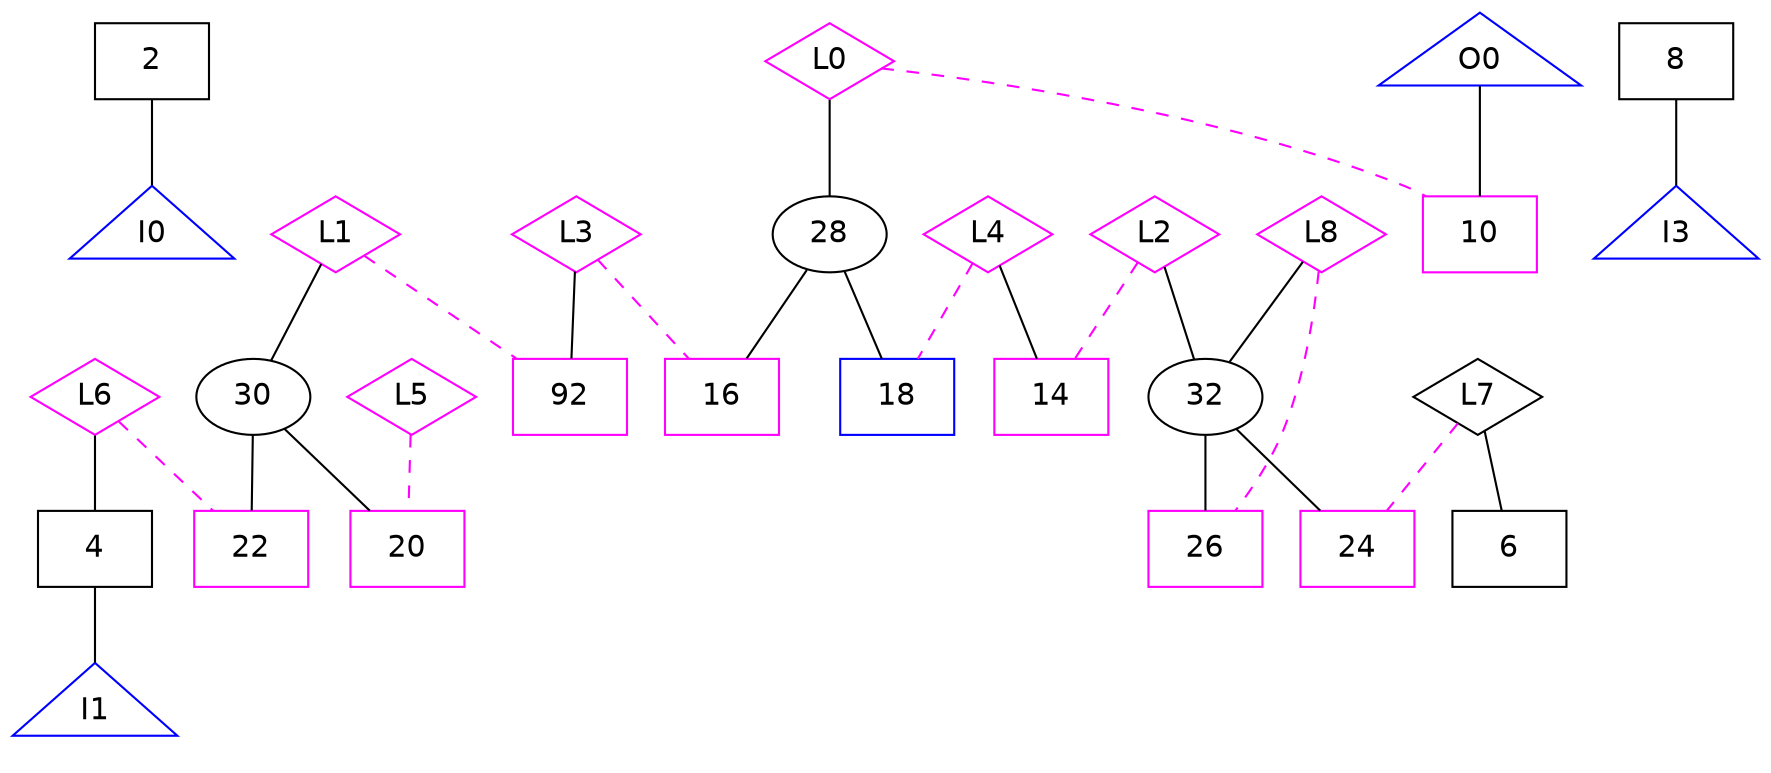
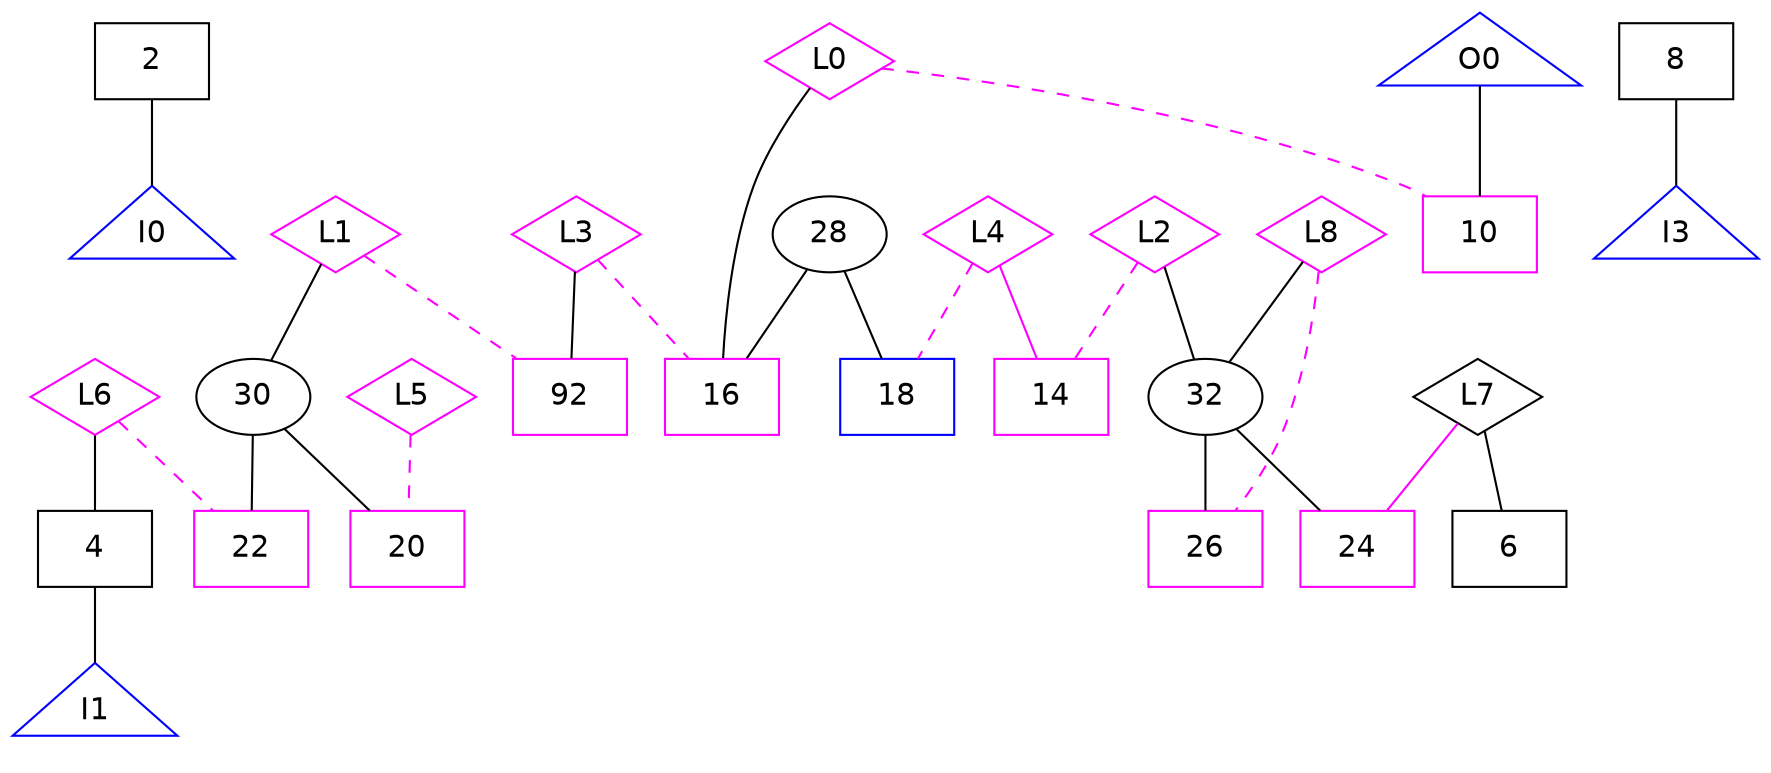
edge "L0" -- "28": now "L0" -- "16"
edge "L4" -- "14": color black -> magenta
edge "L7" -- "24": style dashed -> solid
